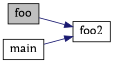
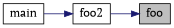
edge "foo" -> "foo2": reversed
